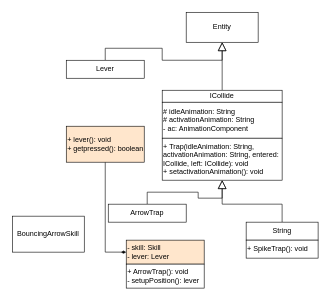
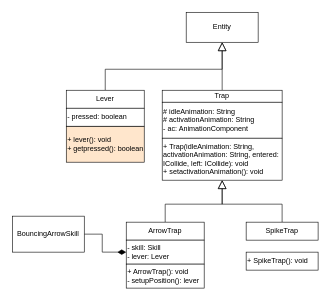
node "Lever": moved (105, 69) -> (105, 99)
node "ICollide": label "ICollide" -> "Trap"
node "- pressed: boolean": added
node "ArrowTrap": moved (147, 213) -> (165, 231)
node "String": label "String" -> "SpikeTrap"
edge "BouncingArrowSkill" -> "- skill: Skill - lever: Lever": added
node "+ SpikeTrap(): void": moved (282, 249) -> (282, 261)
edge "+ lever(): void + getpressed(): boolean" -> "- skill: Skill - lever: Lever": removed
node "- skill: Skill - lever: Lever": fillcolor #ffe6cc -> #ffffff
